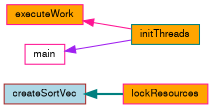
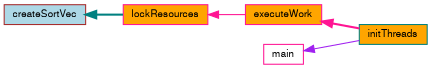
edge "executeWork" -> "lockResources": added
edge "initThreads" -> "executeWork": style solid -> bold
